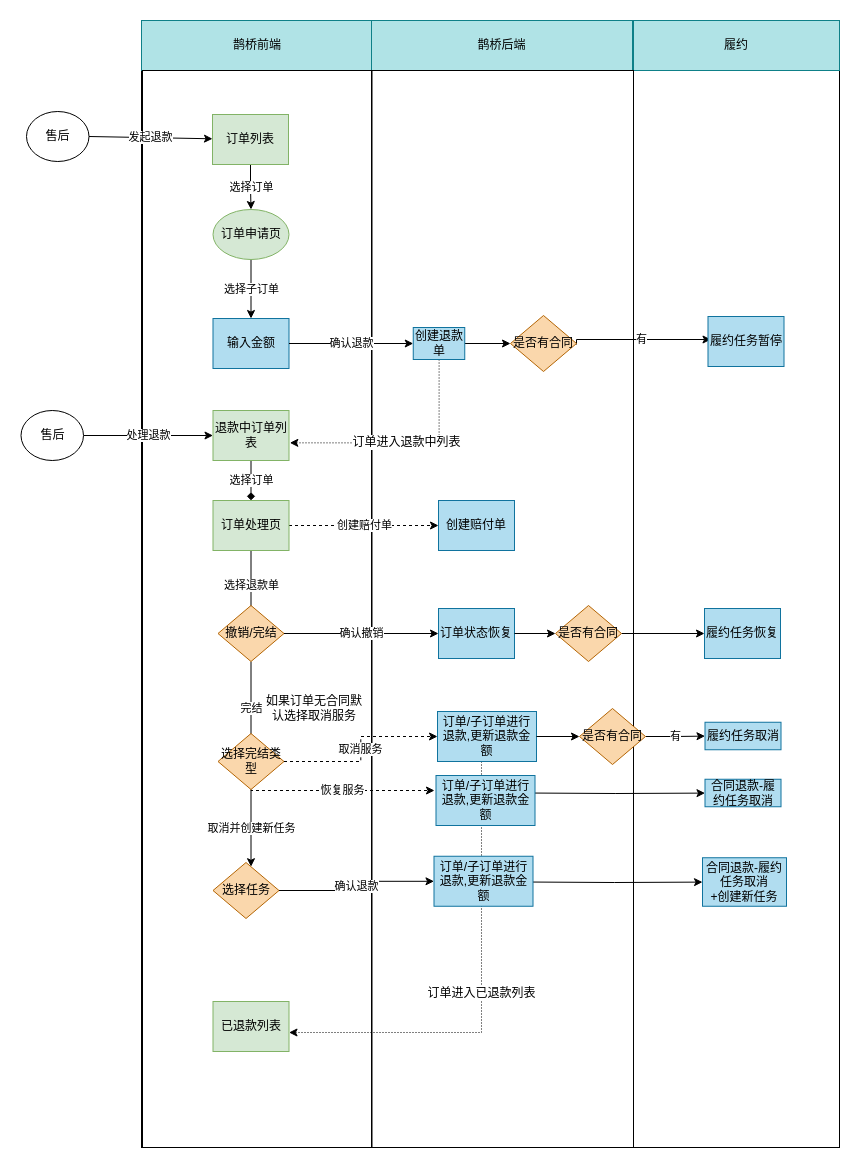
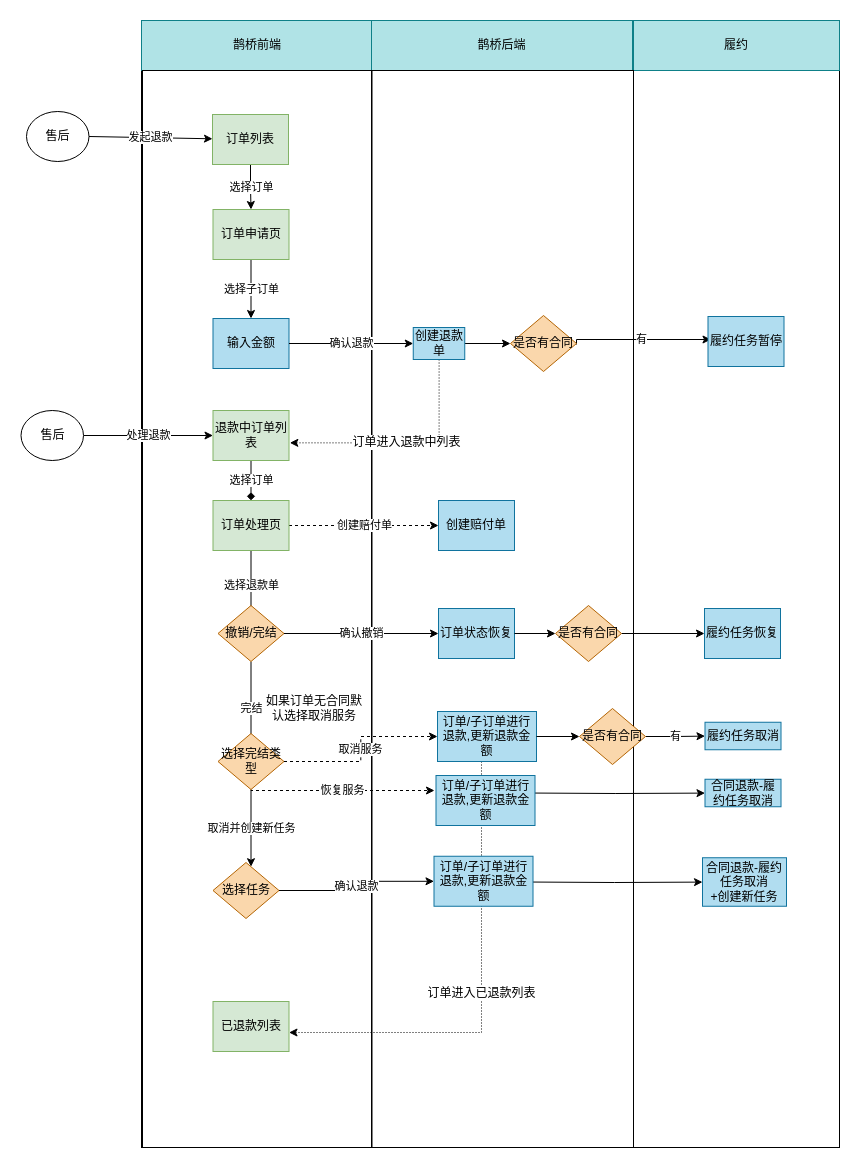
node "订单申请页": shape ellipse -> rectangle
